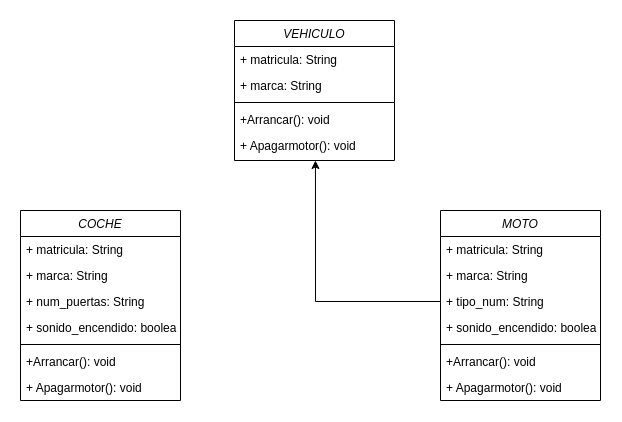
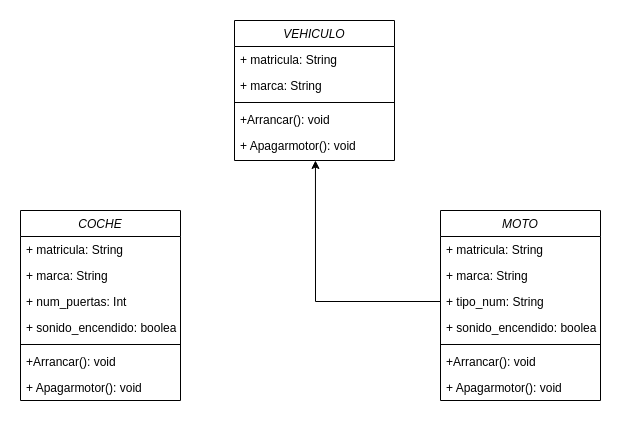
node "+ num_puertas: String": label "+ num_puertas: String" -> "+ num_puertas: Int"
